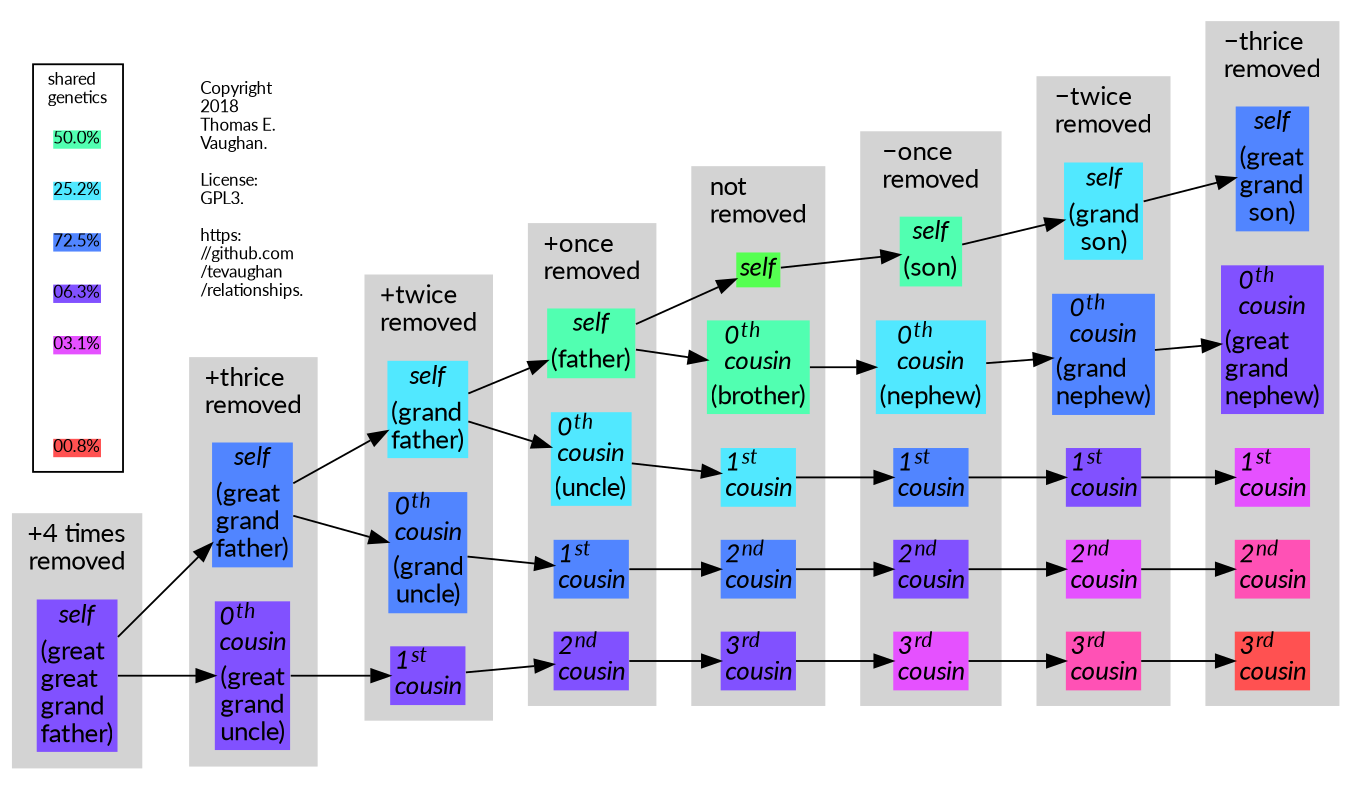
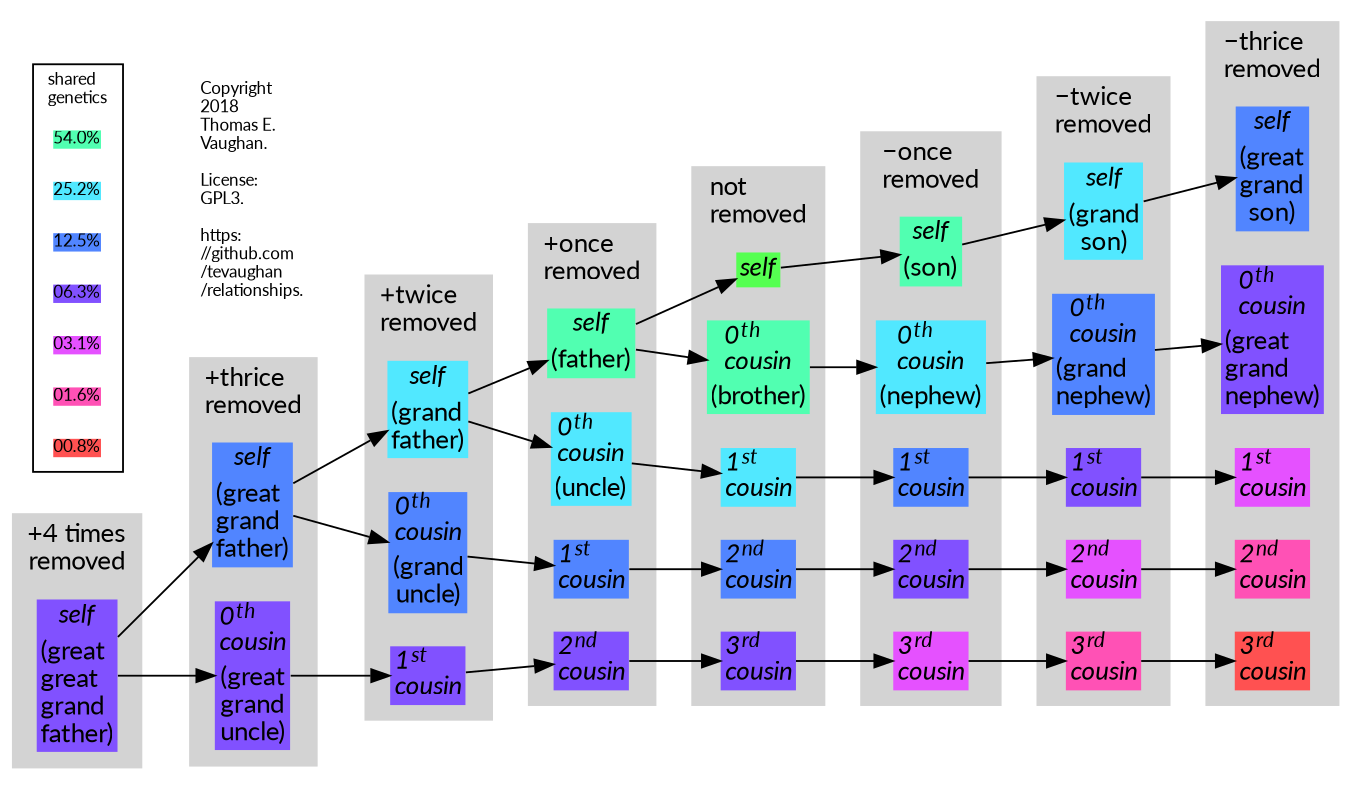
node "50.0%": label "50.0%" -> "54.0%"
node "72.5%": label "72.5%" -> "12.5%"
node "01.6%": added
